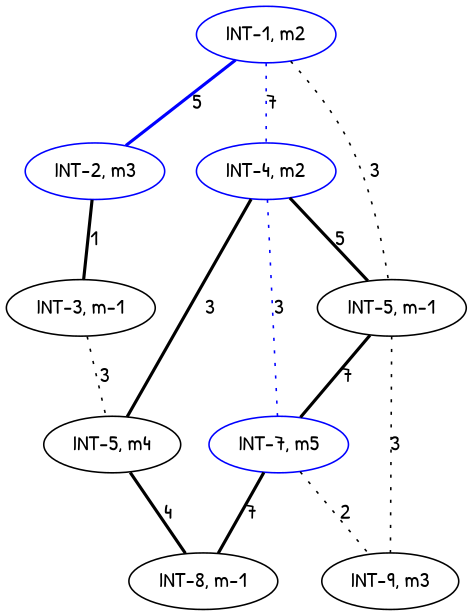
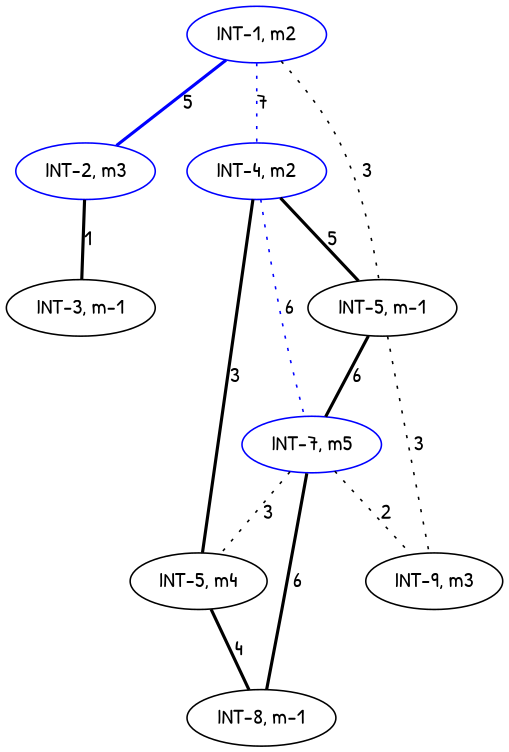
edge "INT-4, m2" -- "INT-7, m5": label "3" -> "6"
edge "INT-3, m-1" -- "INT-5, m4": now "INT-7, m5" -- "INT-5, m4"
edge "INT-5, m-1" -- "INT-7, m5": label "7" -> "6"
edge "INT-7, m5" -- "INT-8, m-1": label "7" -> "6"
